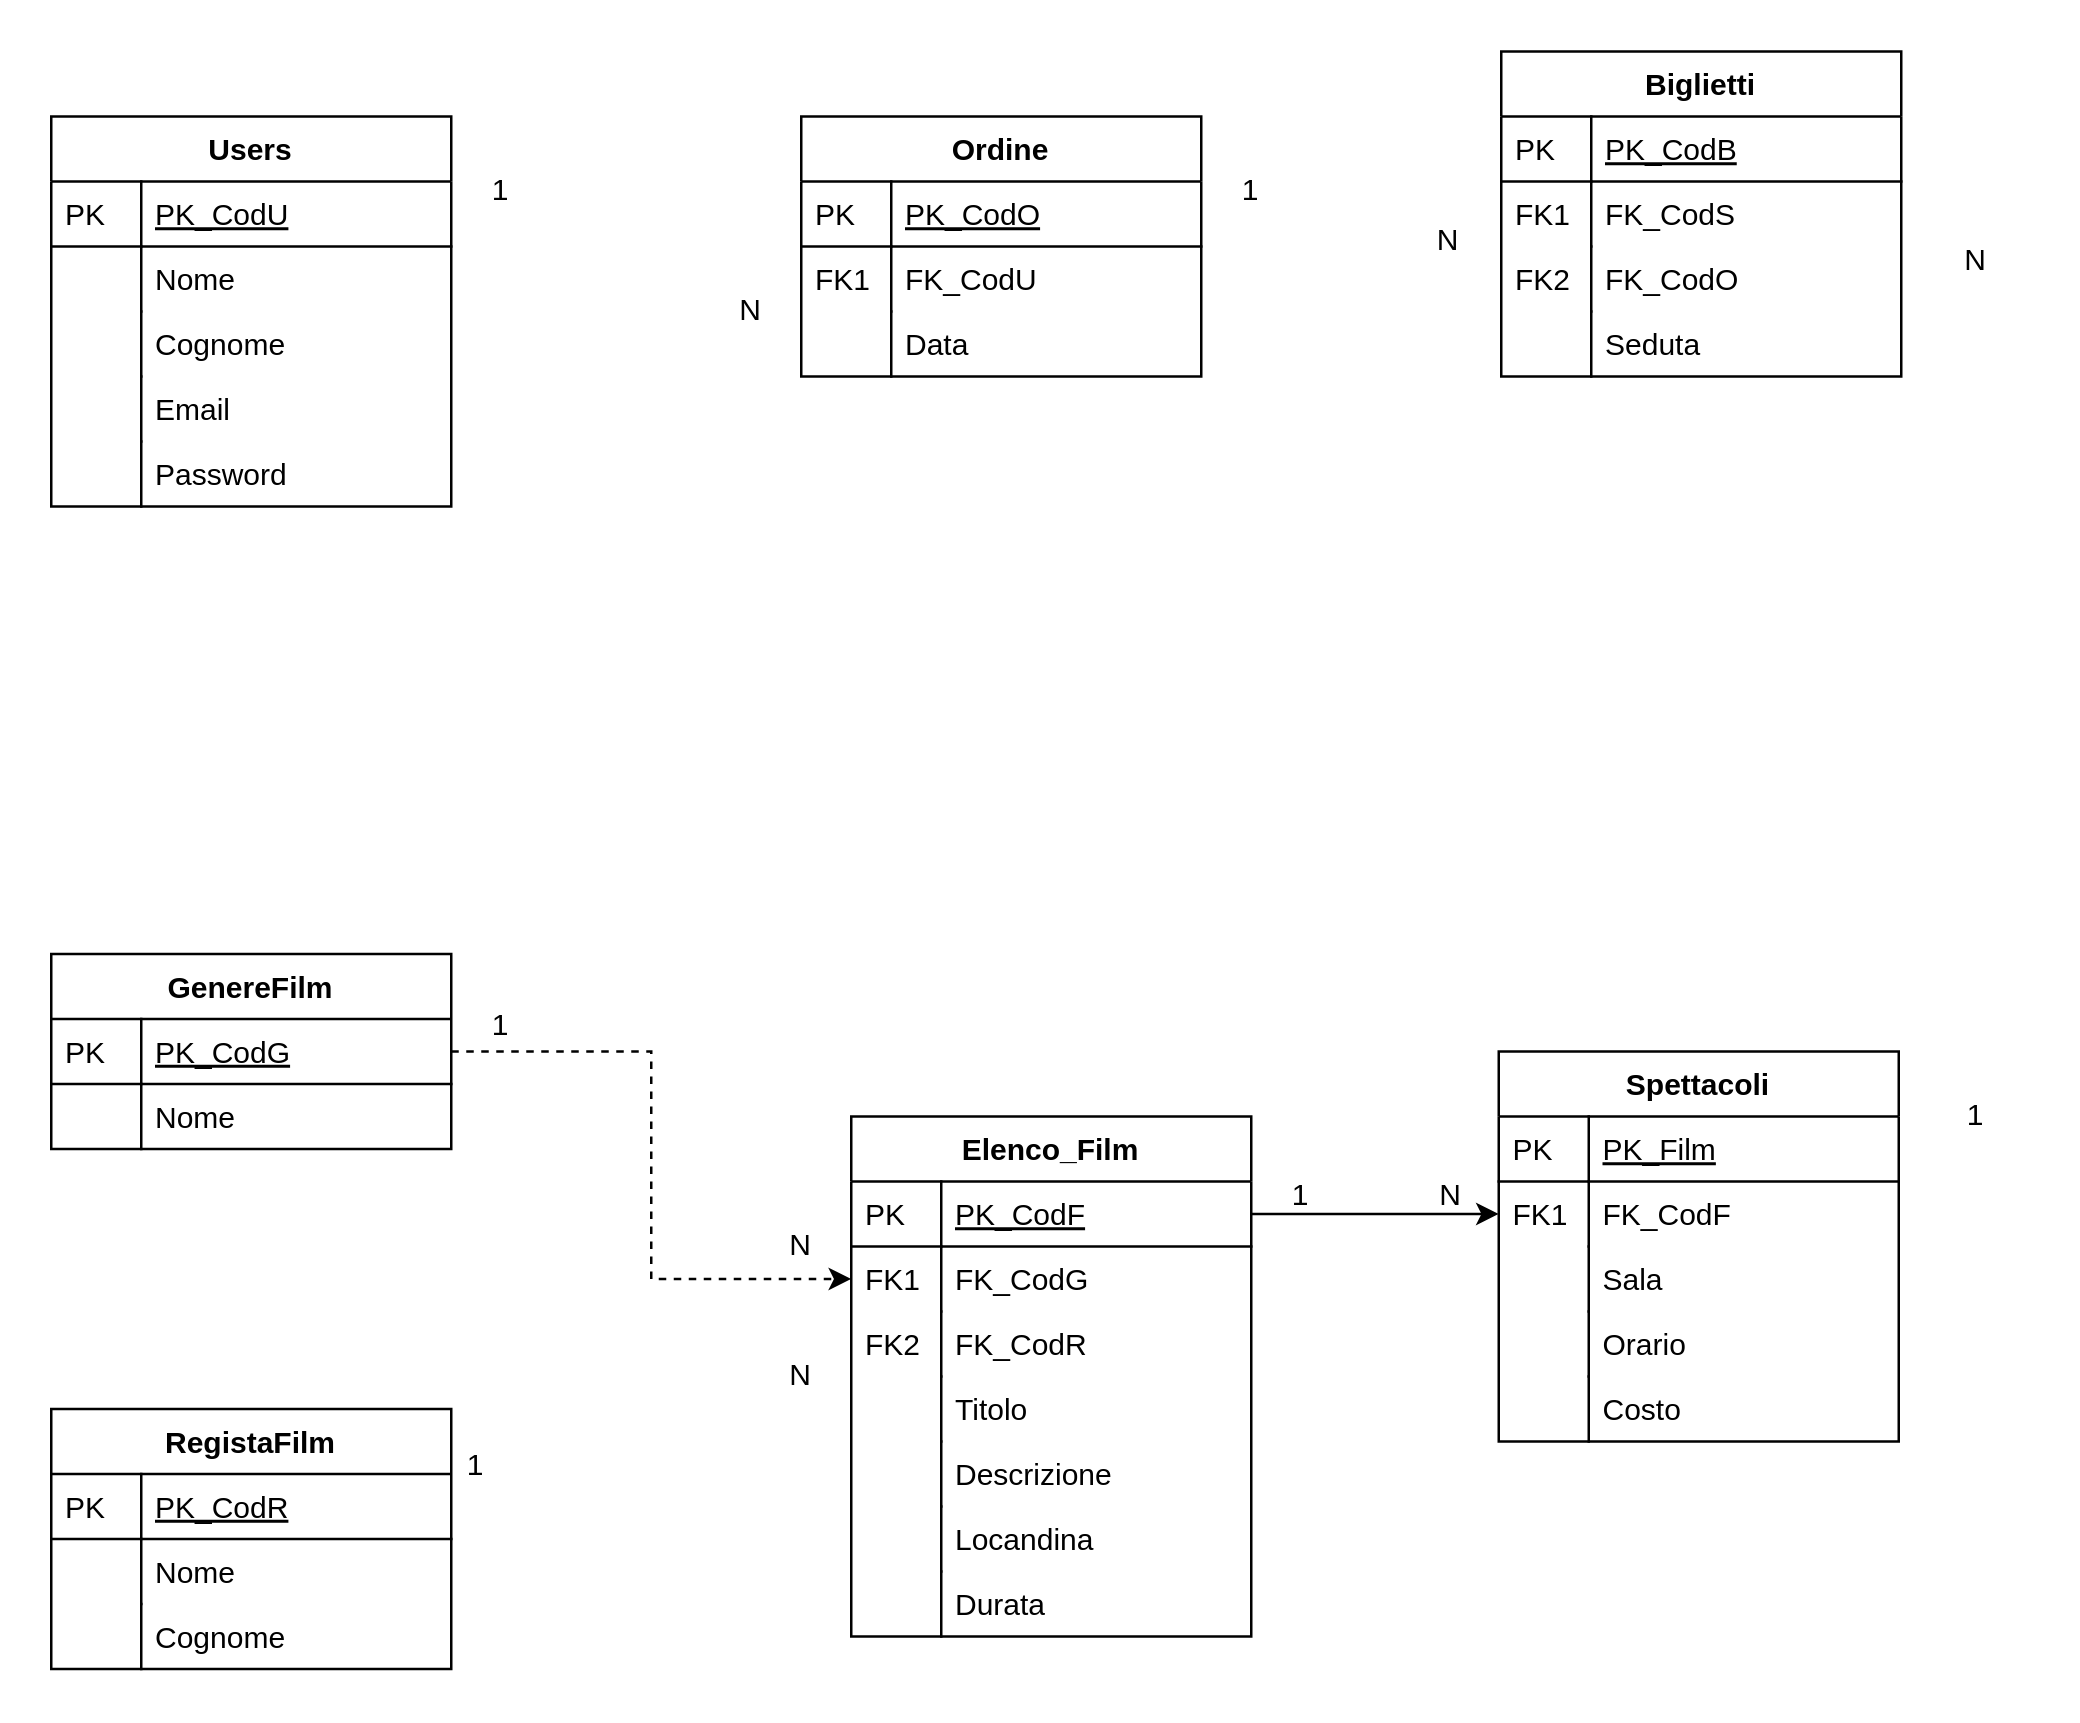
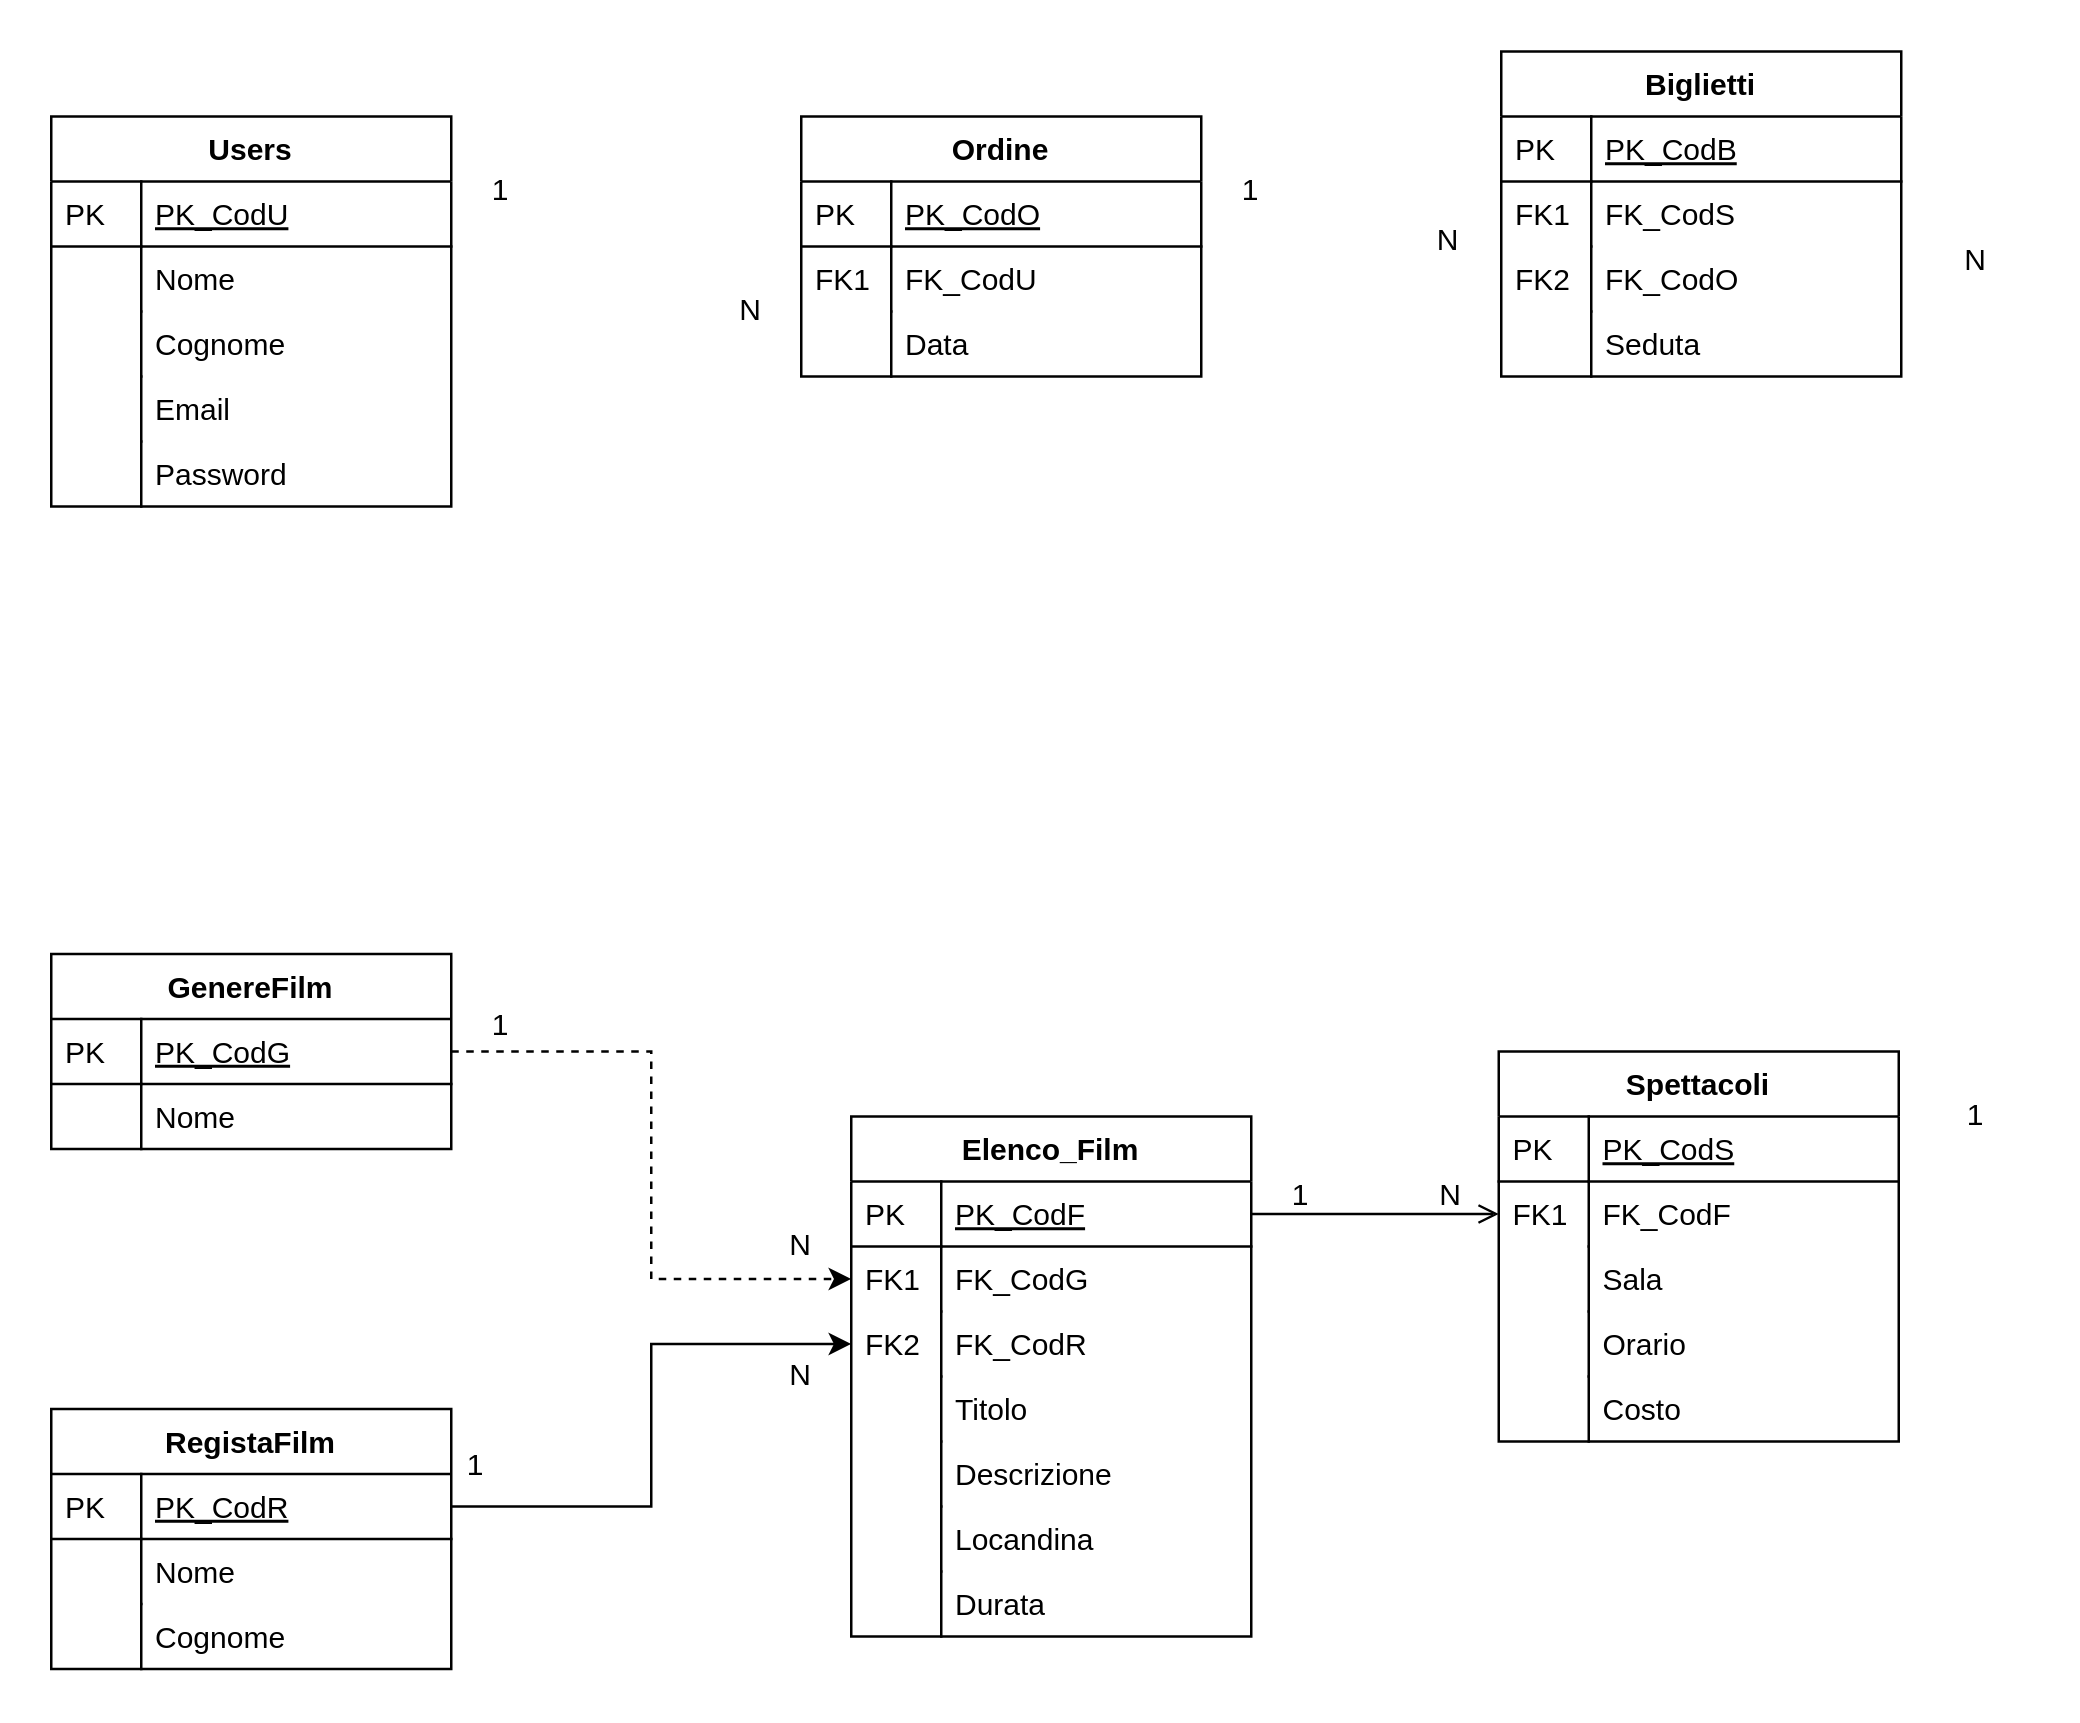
node "PK_Film": label "PK_Film" -> "PK_CodS"
edge "PK_CodF" -> "FK_CodF": arrowhead classic -> open
edge "PK_CodR" -> "FK_CodR": added
